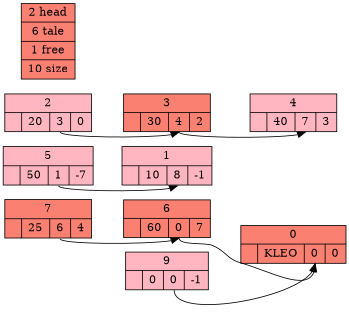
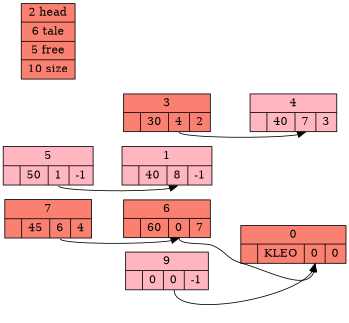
node "2 head": text "1 free" -> "5 free"
node "2": removed
node "5": text "-7" -> "-1"
node "1": text "10" -> "40"
node "7": text "25" -> "45"
